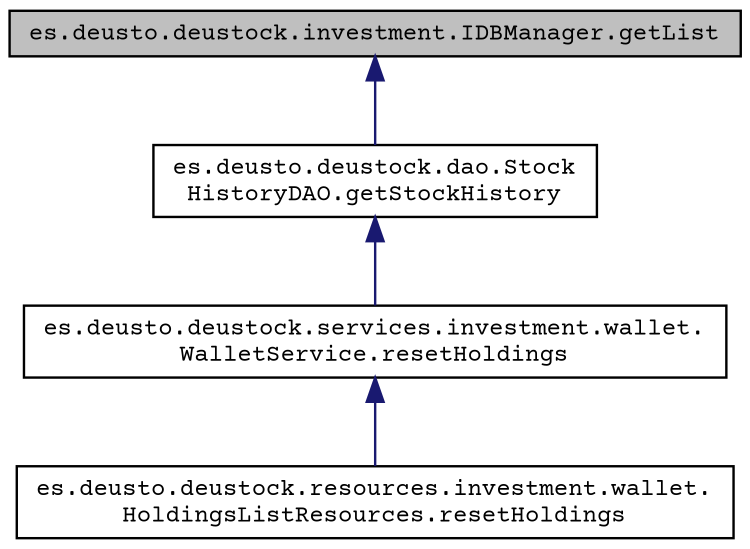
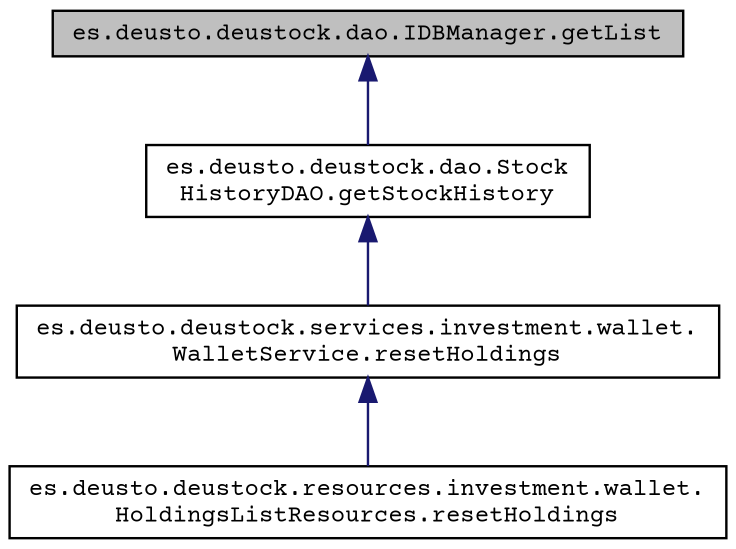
node "es.deusto.deustock.investment.IDBManager.getList": label "es.deusto.deustock.investment.IDBManager.getList" -> "es.deusto.deustock.dao.IDBManager.getList"
